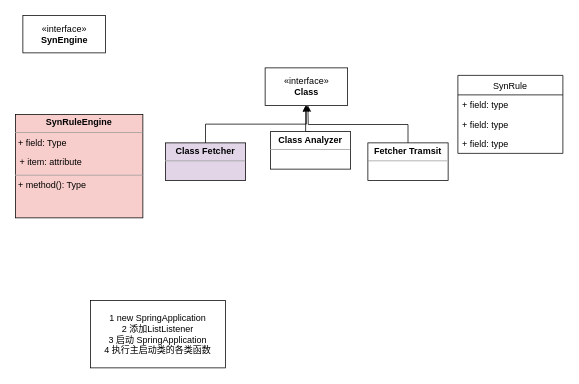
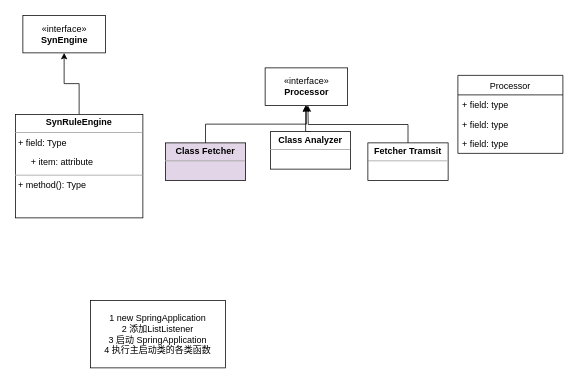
edge "SynRuleEngine + field: Type + method(): Type" -> "«interface» SynEngine": added
node "SynRule": label "SynRule" -> "Processor"
node "«interface» Class": label "«interface» Class" -> "«interface» Processor"
node "+ item: attribute": moved (53, 162) -> (64, 162)
node "SynRuleEngine + field: Type + method(): Type": fillcolor #f8cecc -> #ffffff
